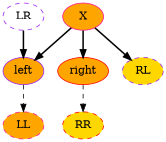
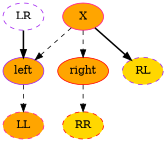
edge "X" -> "right": style bold -> dashed
edge "X" -> "left": style bold -> dashed
